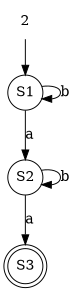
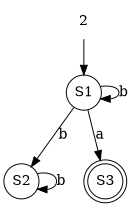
edge "S1" -> "S2": label "a" -> "b"
edge "S2" -> "S3": now "S1" -> "S3"
